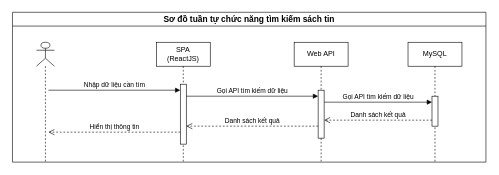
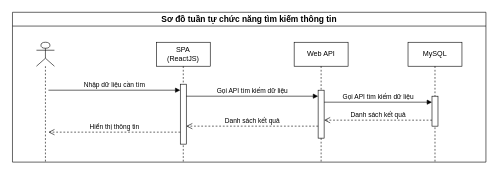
node "Sơ đồ tuần tự chức năng tìm kiếm sách tin": label "Sơ đồ tuần tự chức năng tìm kiếm sách tin" -> "Sơ đồ tuần tự chức năng tìm kiếm thông tin"
